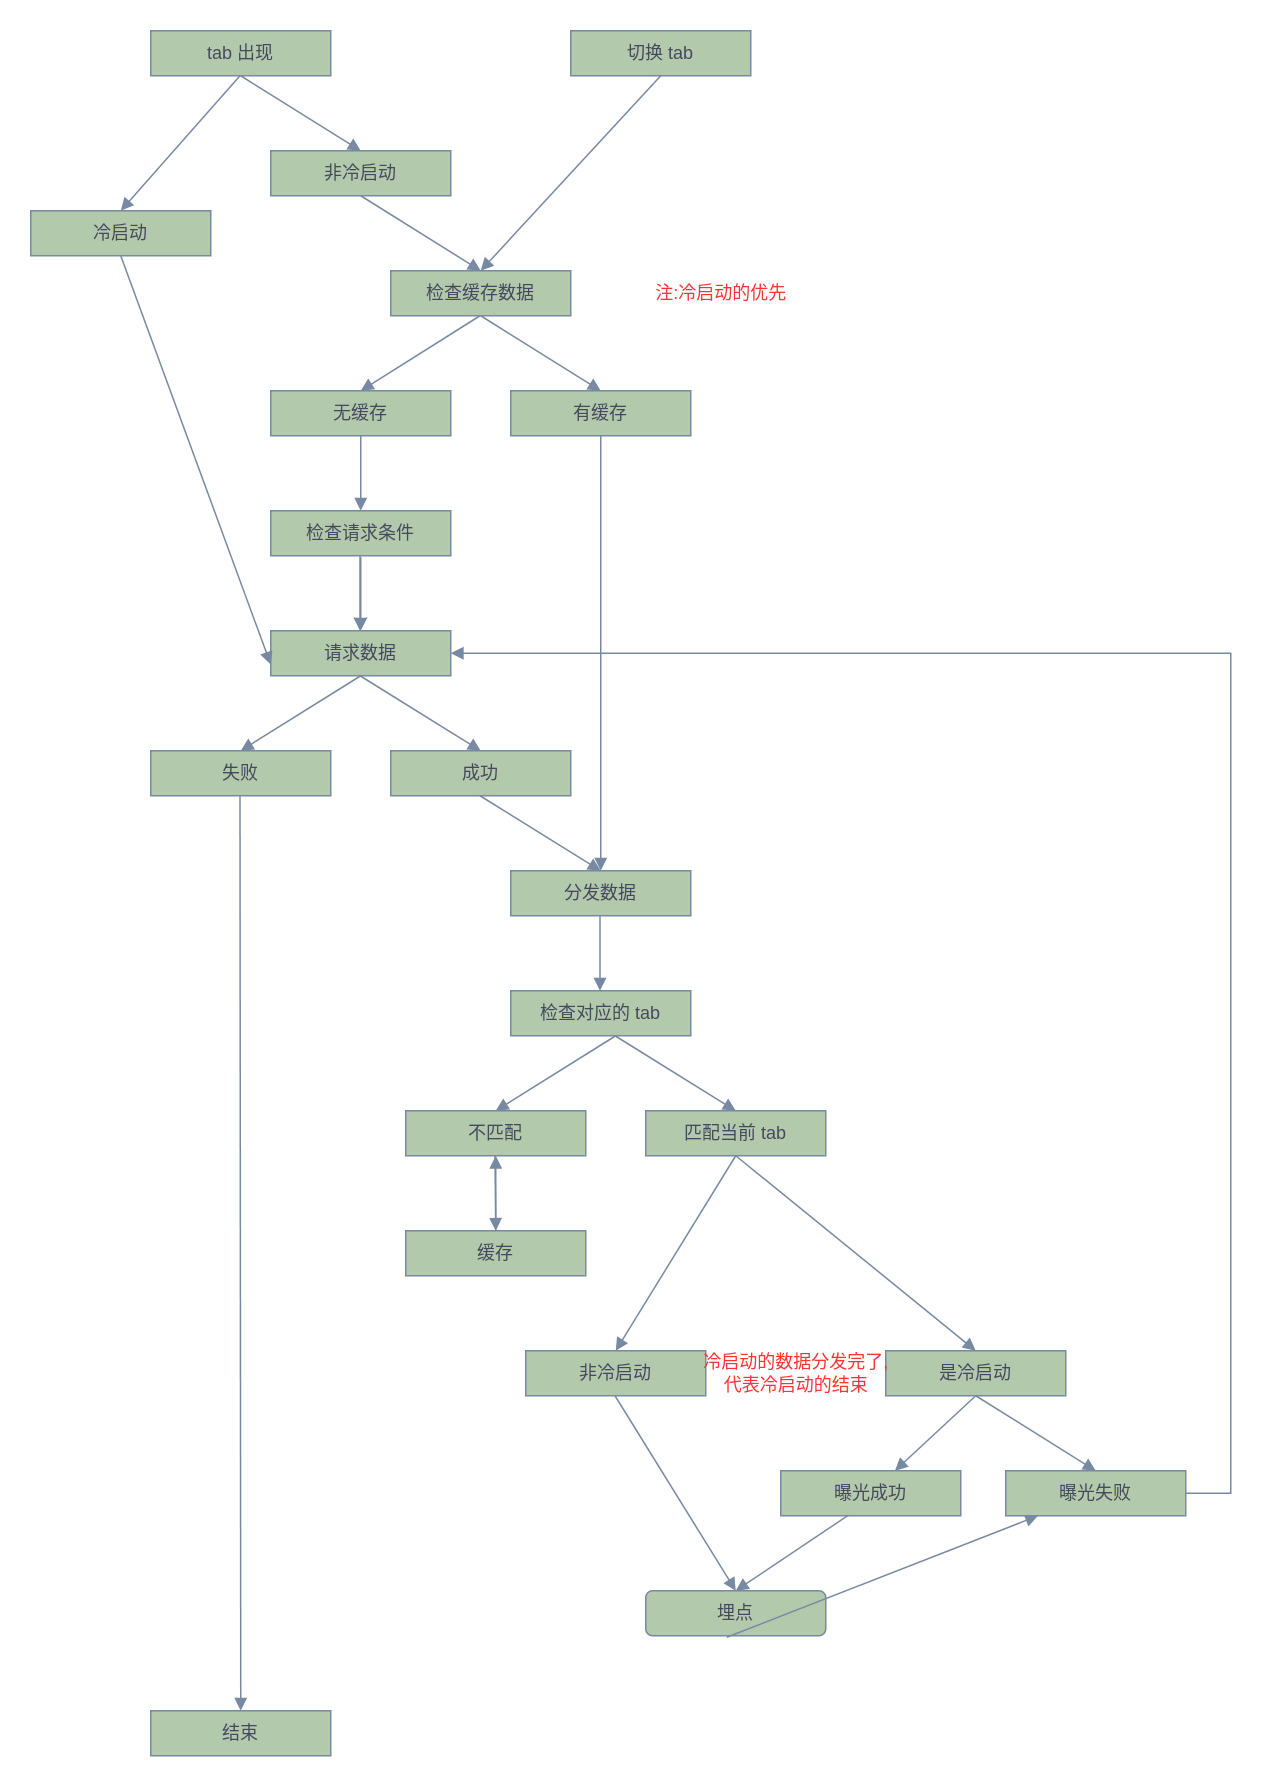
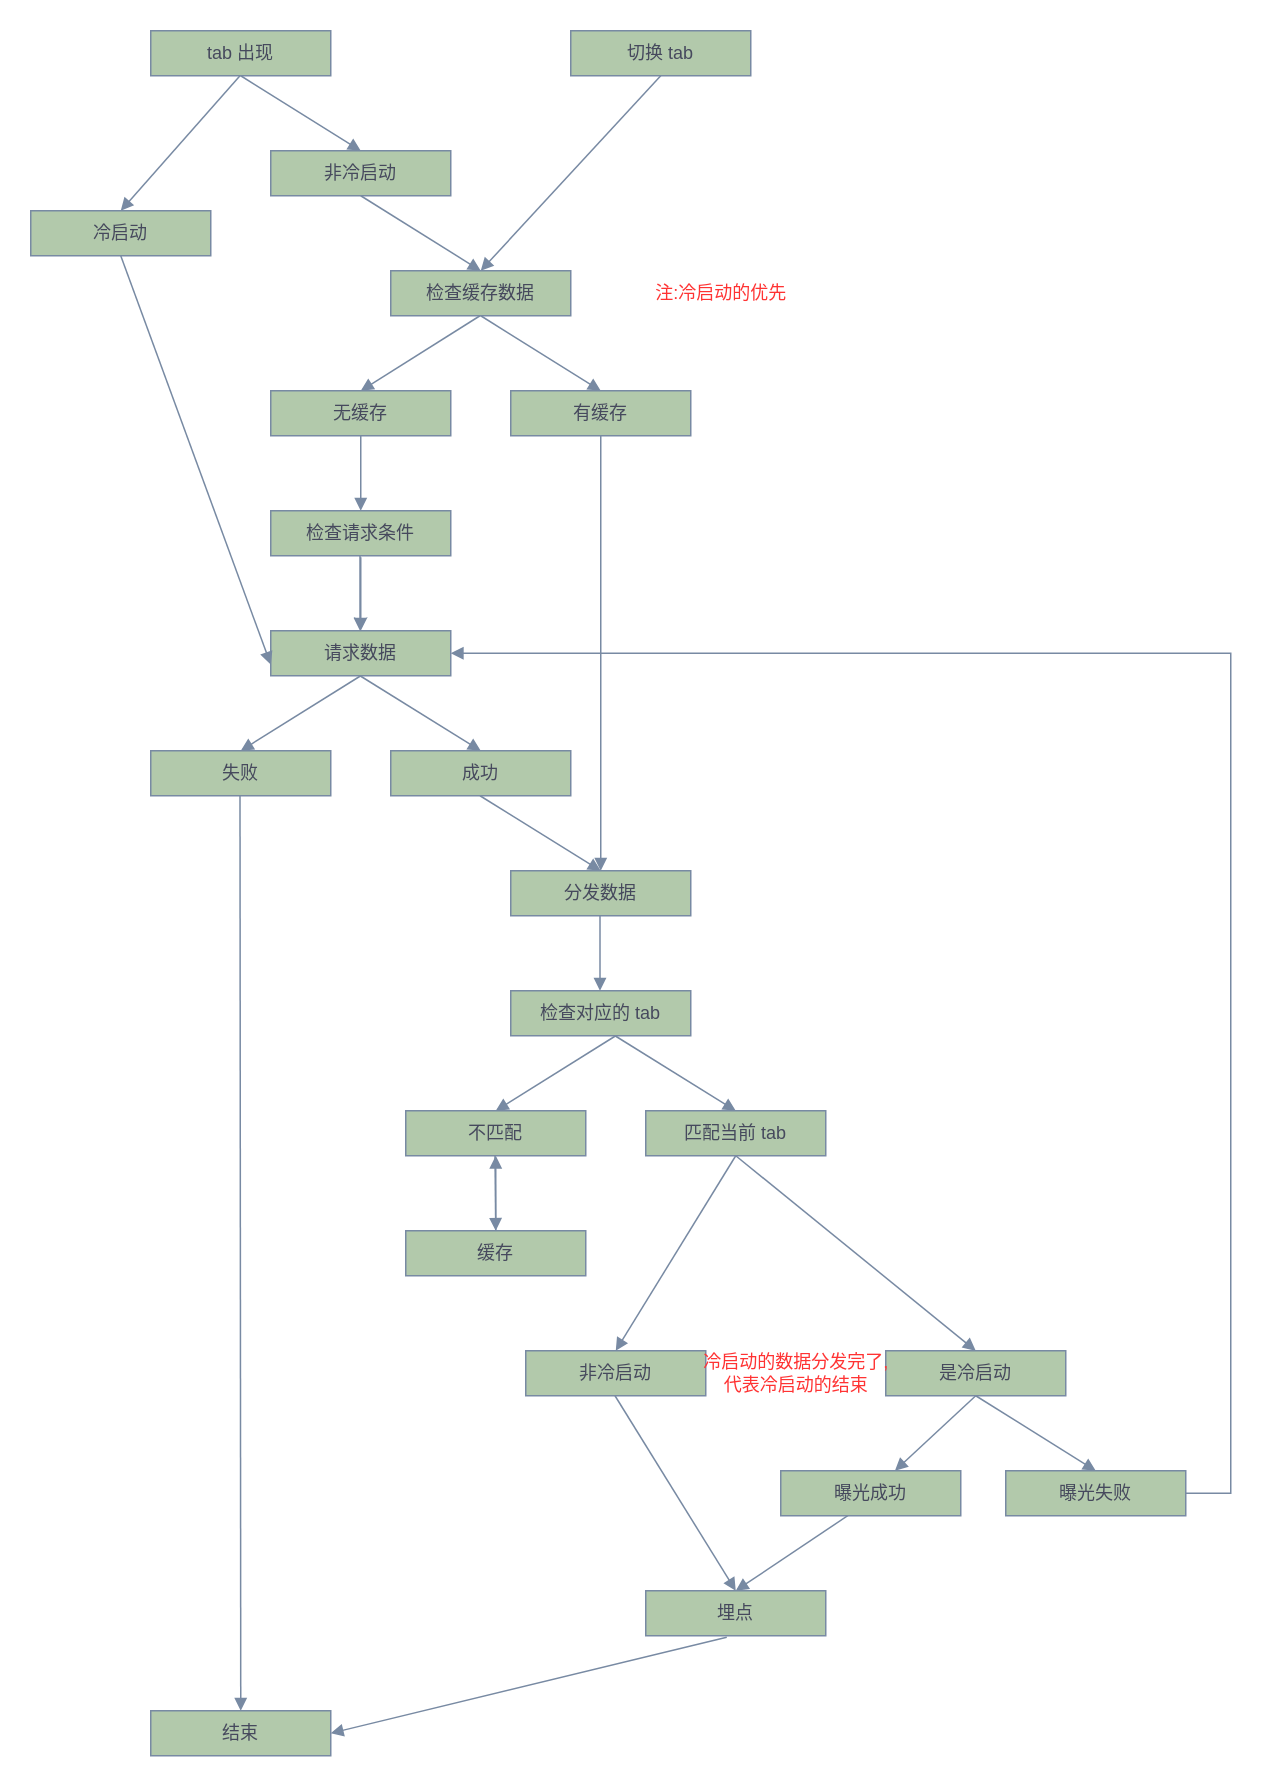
edge "埋点" -> "曝光失败": now "埋点" -> "结束"
node "埋点": shape rounded rectangle -> rectangle
